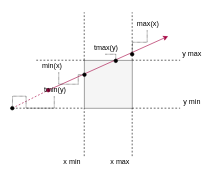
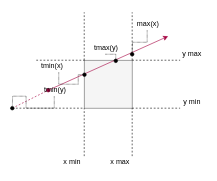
node "min(x)": label "min(x)" -> "tmin(x)"
